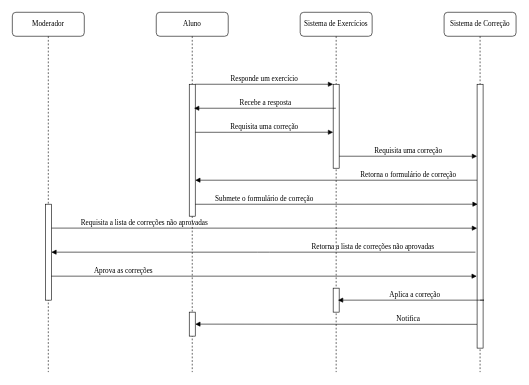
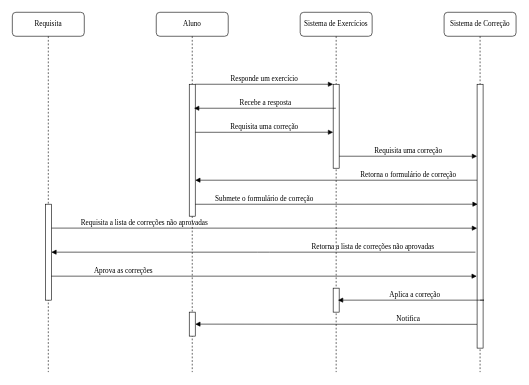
node "Moderador": label "Moderador" -> "Requisita"
